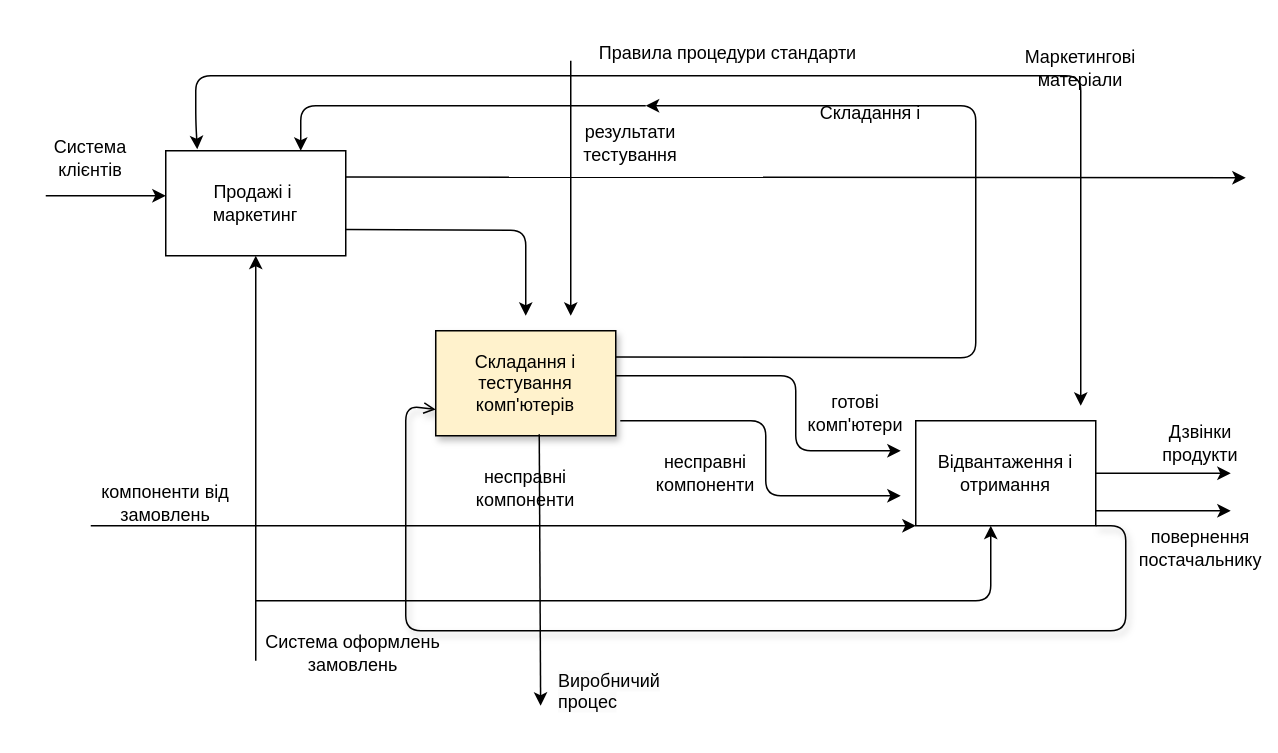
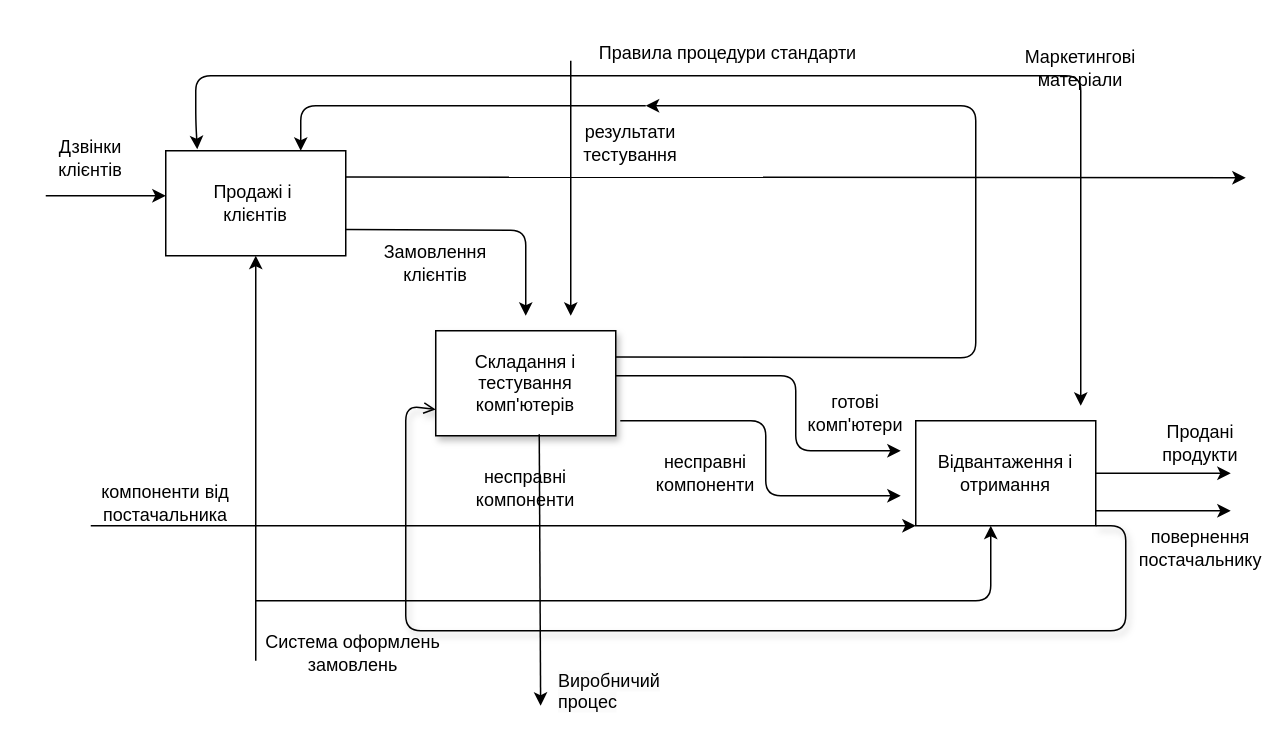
node "Складання і": removed
node "Система клієнтів": label "Система клієнтів" -> "Дзвінки клієнтів"
node "Продажі і маркетинг": label "Продажі і маркетинг" -> "Продажі і клієнтів"
node "Замовлення клієнтів": added
node "Складання і тестування комп'ютерів": fillcolor #fff2cc -> #ffffff
node "Дзвінки продукти": label "Дзвінки продукти" -> "Продані продукти"
node "компоненти від замовлень": label "компоненти від замовлень" -> "компоненти від постачальника"
